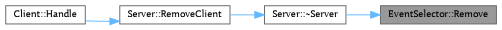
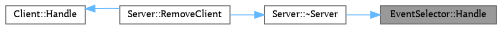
node "EventSelector::Remove": label "EventSelector::Remove" -> "EventSelector::Handle"
edge "Client::Handle" -> "Server::RemoveClient": reversed
